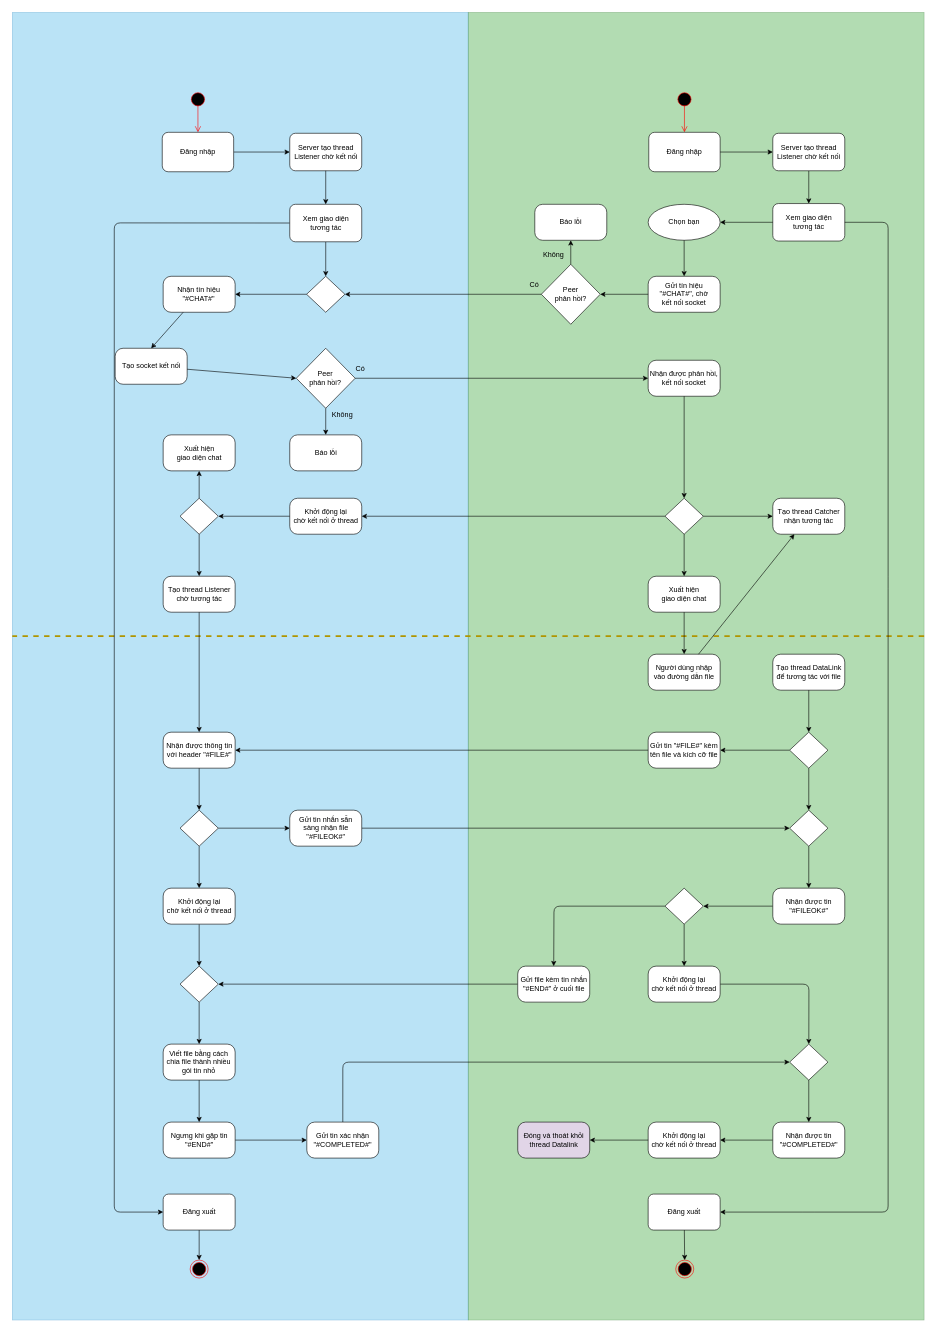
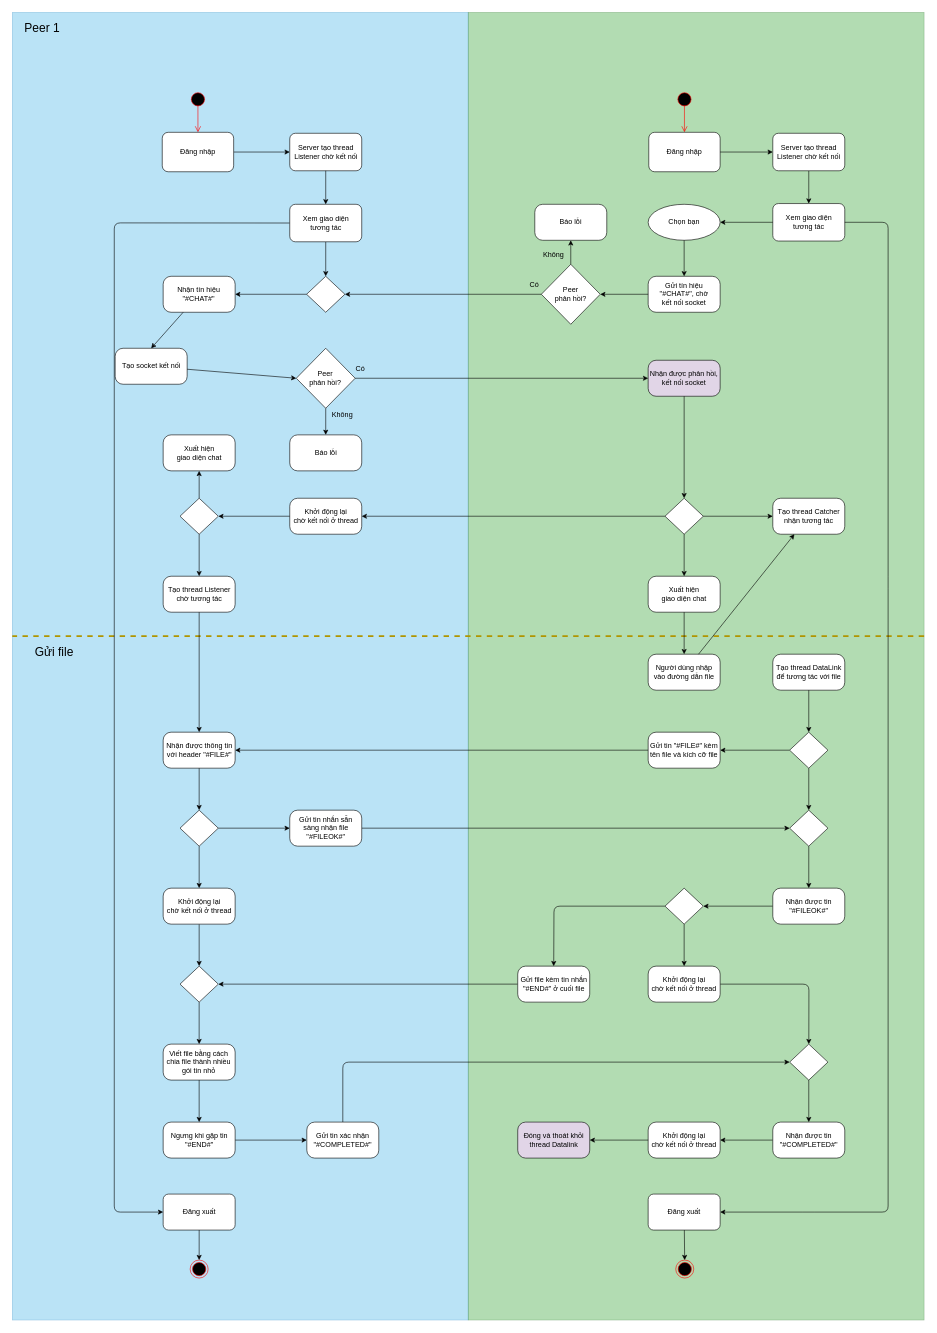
node "Peer 1": added
node "Nhận được phản hồi, kết nối socket": fillcolor #ffffff -> #e1d5e7
node "Gửi file": added
